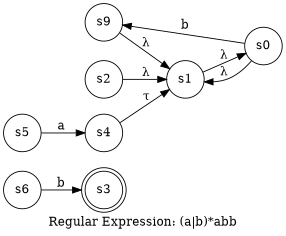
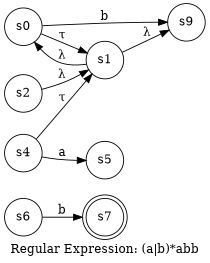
edge "s9" -> "s1": reversed
edge "s0" -> "s1": label "λ" -> "τ"
edge "s5" -> "s4": reversed
node "s3": label "s3" -> "s7"
